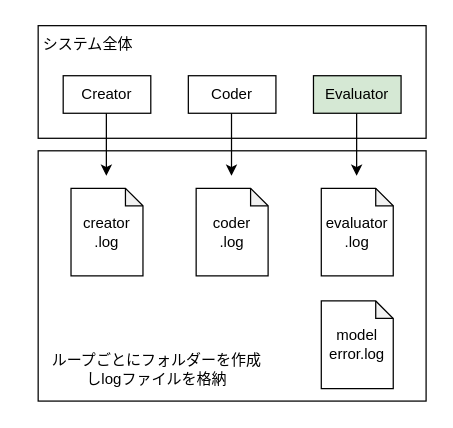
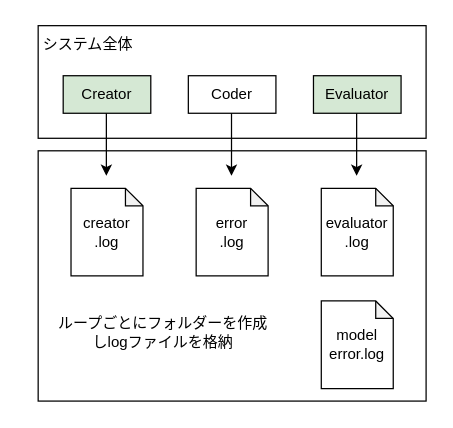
node "Creator": fillcolor #ffffff -> #d5e8d4
node "coder .log": label "coder .log" -> "error .log"
node "ループごとにフォルダーを作成しlogファイルを格納": moved (157, 369) -> (163, 332)
